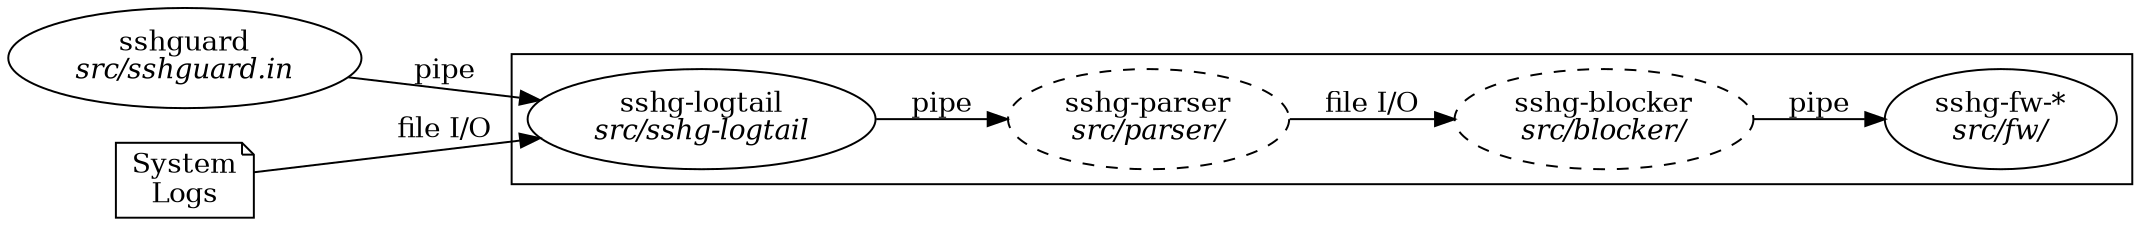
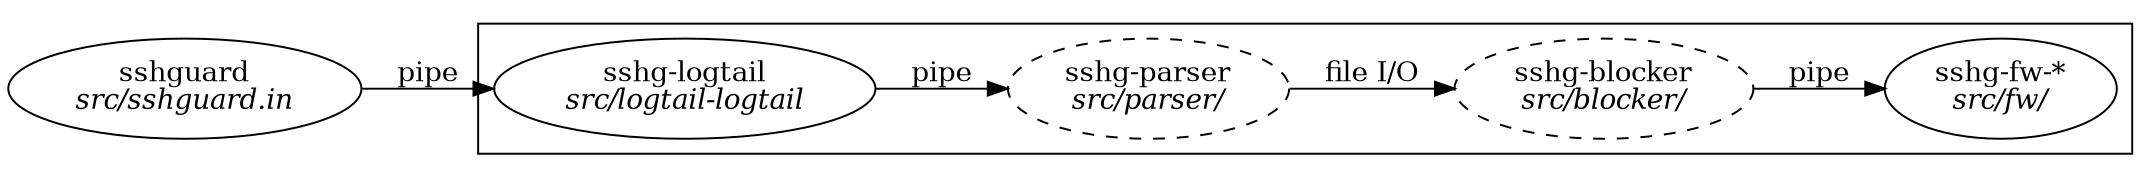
node "sshg-logtail": text "src/sshg-logtail" -> "src/logtail-logtail"
node "System": removed
